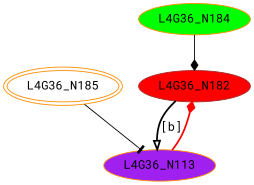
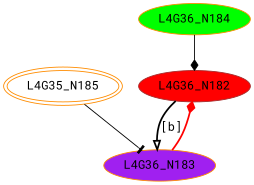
node "L4G36_N185": label "L4G36_N185" -> "L4G35_N185"
node "L4G36_N113": label "L4G36_N113" -> "L4G36_N183"
